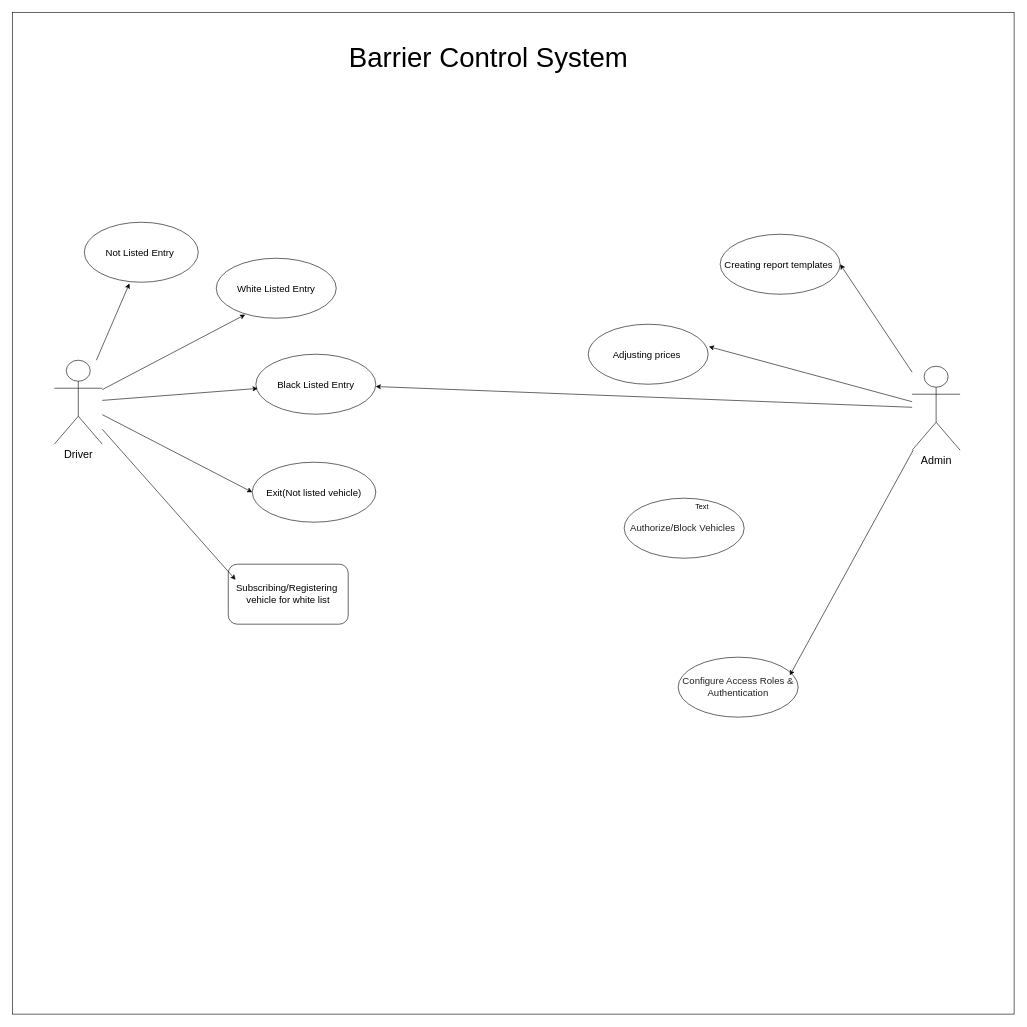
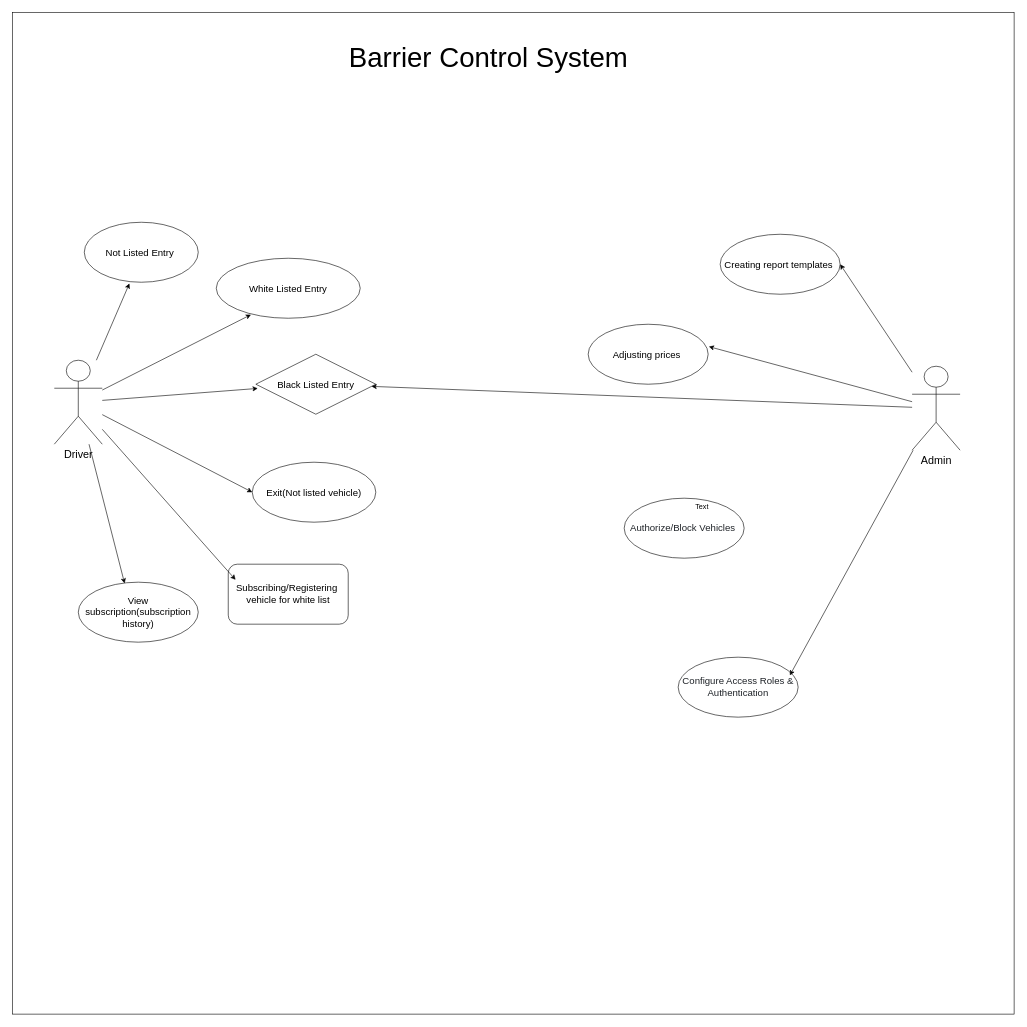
node "White Listed Entry": size 120x60 -> 144x60
node "Black Listed Entry": shape ellipse -> diamond
edge "Driver" -> "View subscription(subscription history)": added
node "View subscription(subscription history)": added
